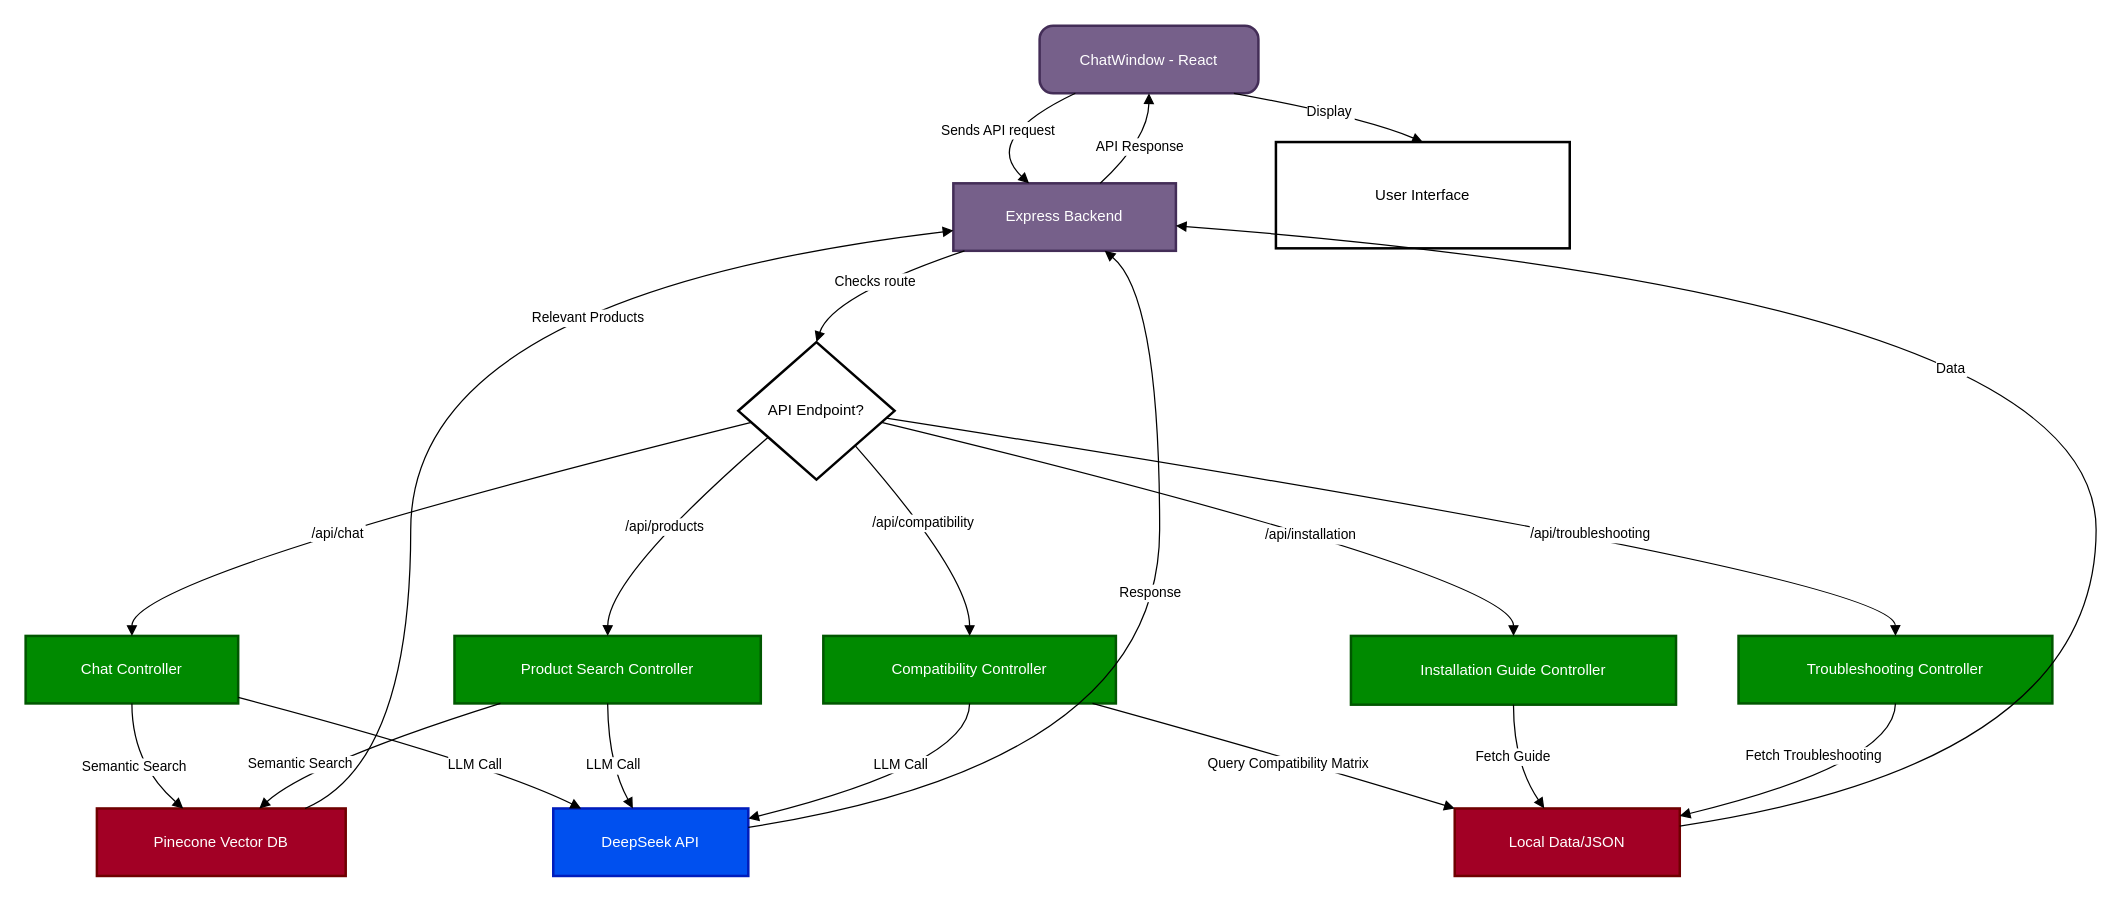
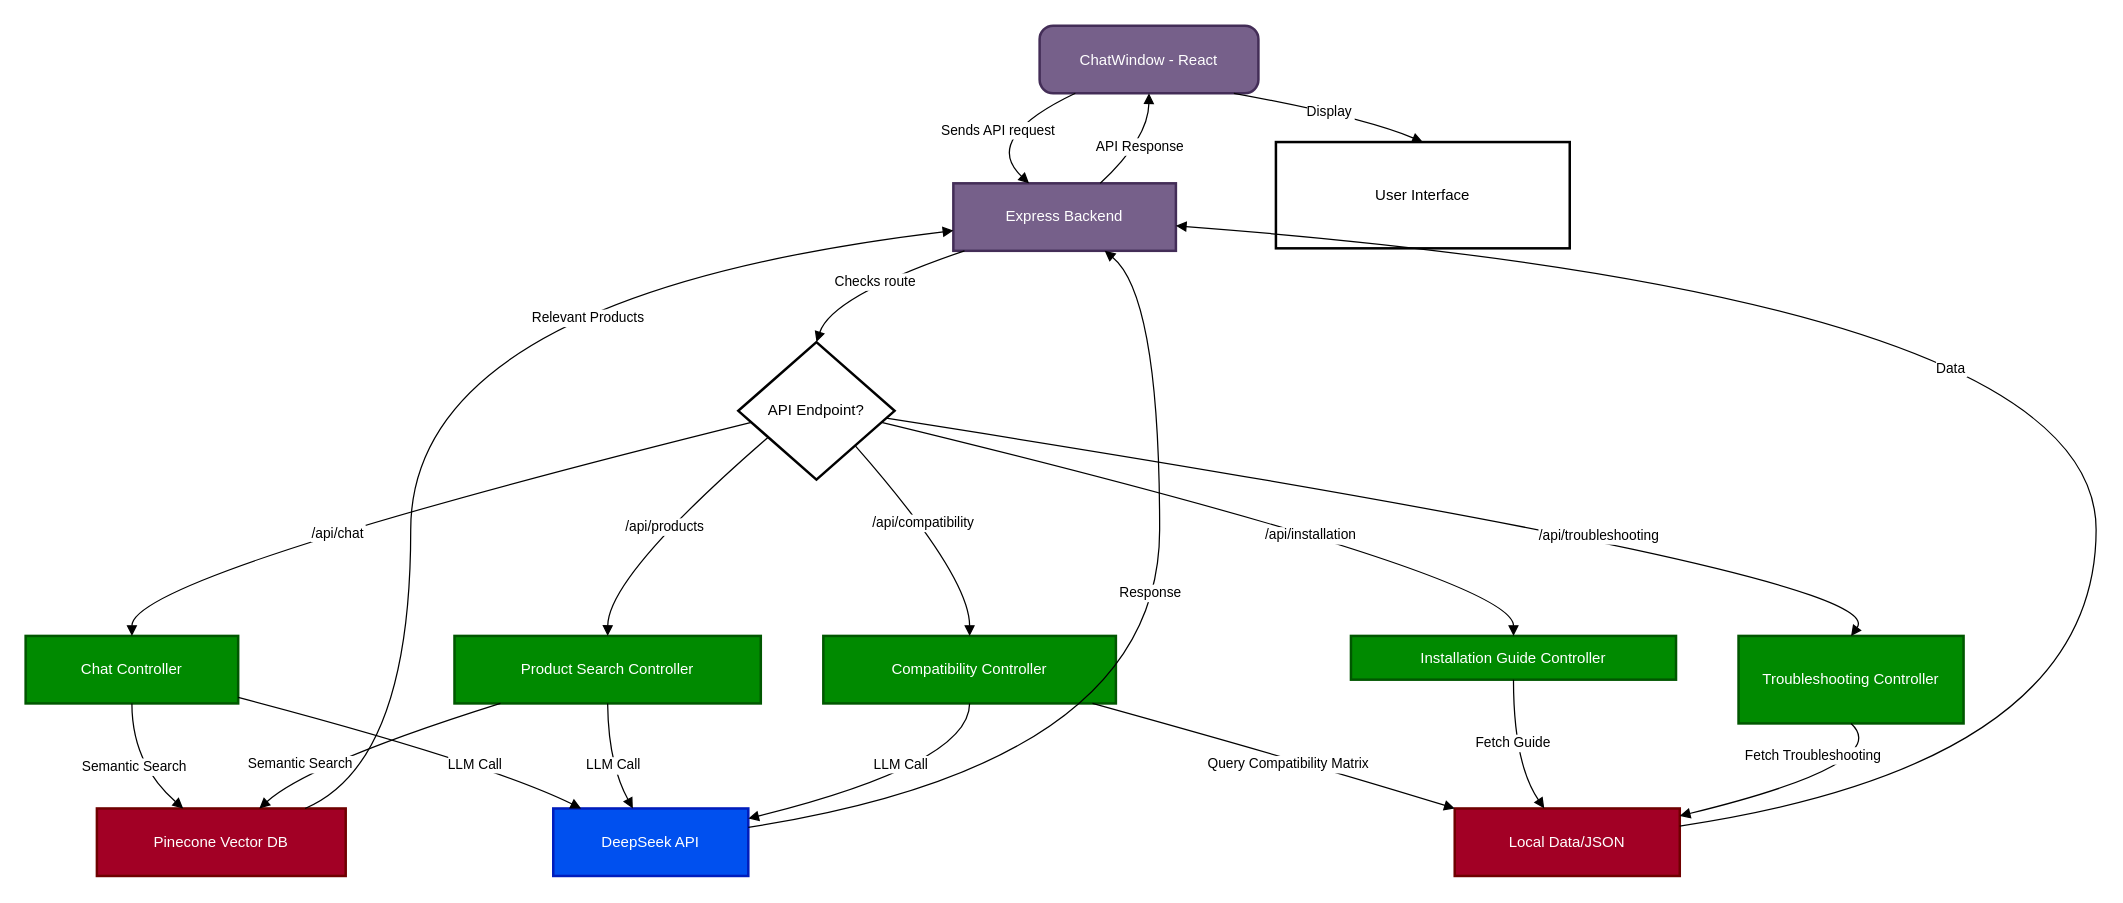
node "Troubleshooting Controller": size 314x68 -> 225x88
node "Installation Guide Controller": size 325x69 -> 325x44
